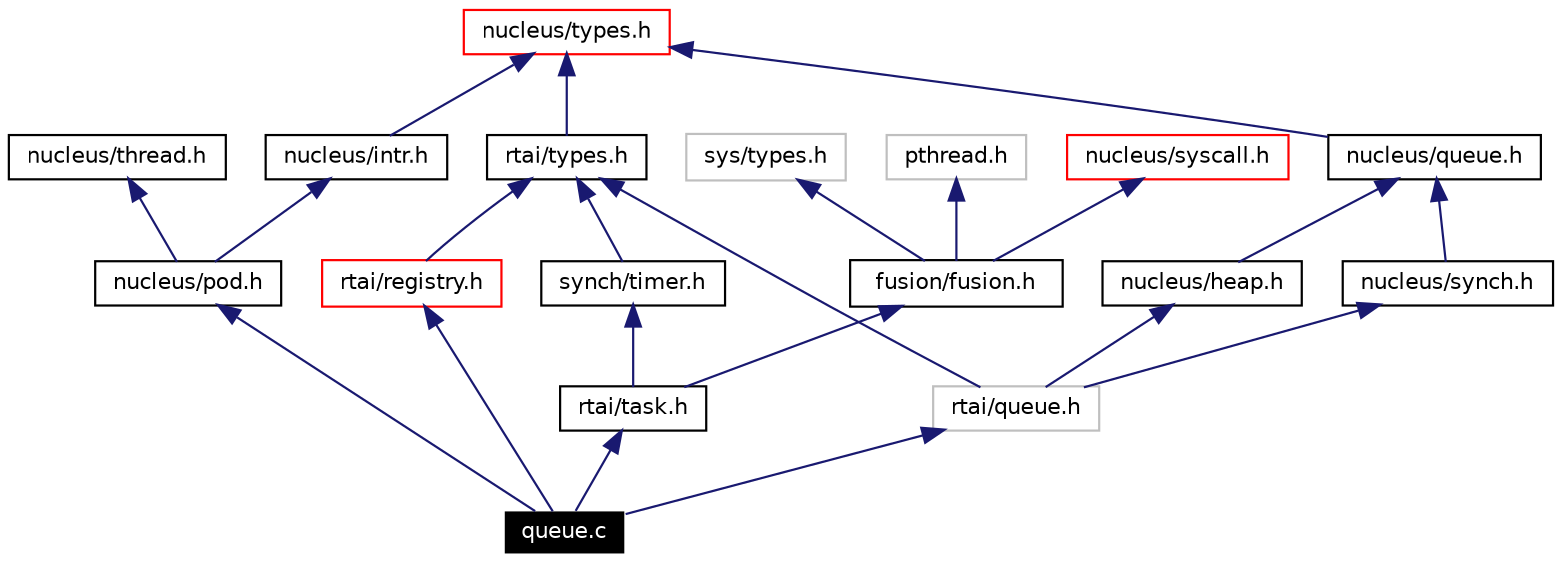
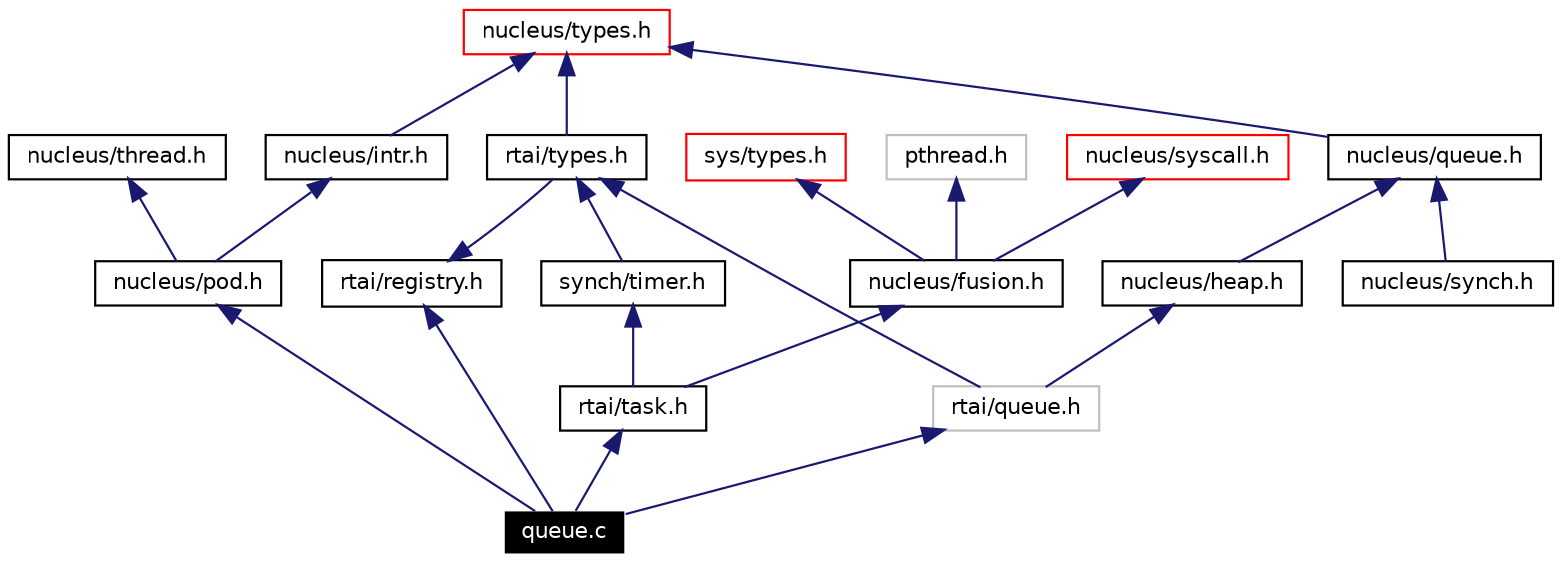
node "sys/types.h": color grey75 -> red
edge "rtai/registry.h" -> "rtai/types.h": reversed
node "rtai/registry.h": color red -> black
node "fusion/fusion.h": label "fusion/fusion.h" -> "nucleus/fusion.h"
edge "rtai/queue.h" -> "nucleus/synch.h": removed
